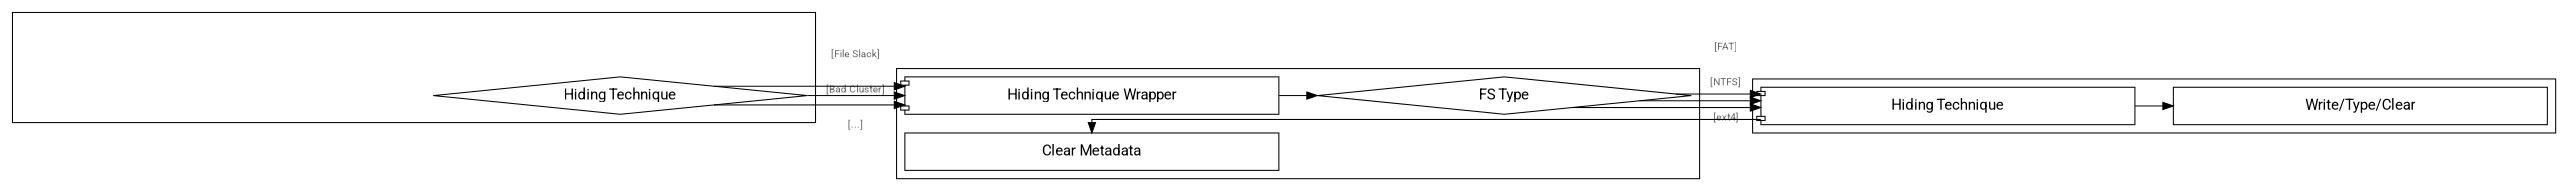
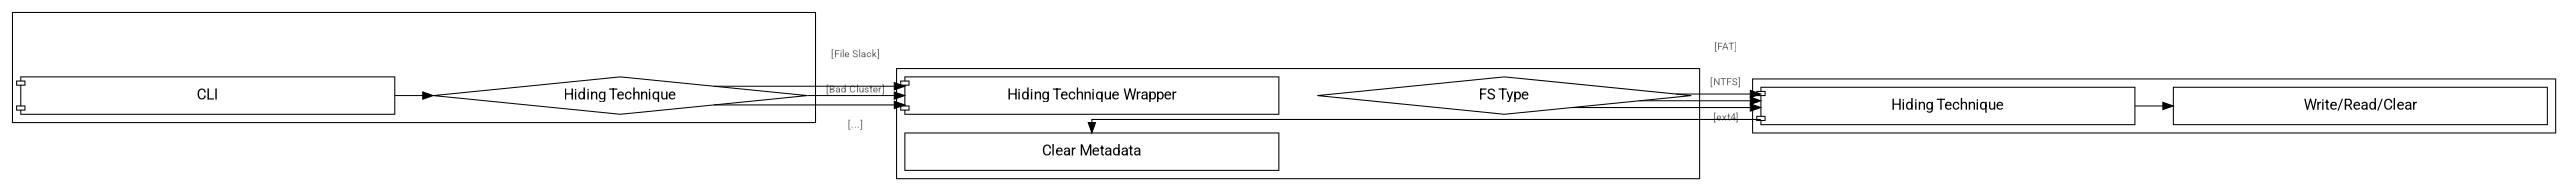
node "CLI": added
edge "Hiding Technique Wrapper" -> "FS Type": removed
node "Write/Type/Clear": label "Write/Type/Clear" -> "Write/Read/Clear"
